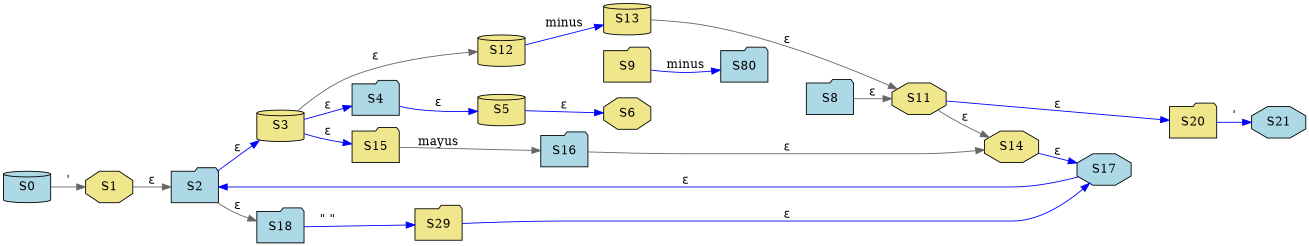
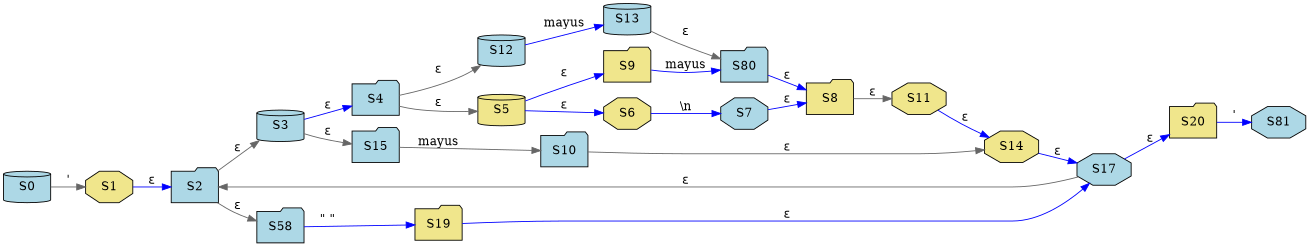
node "S13": fillcolor khaki -> lightblue
edge "S12" -> "S13": label "minus" -> "mayus"
edge "S13" -> "S11": now "S13" -> "S80"
node "S12": fillcolor khaki -> lightblue
edge "S9" -> "S80": label "minus" -> "mayus"
edge "S3" -> "S12": now "S4" -> "S12"
edge "S80" -> "S8": added, label "ε"
edge "S5" -> "S9": added, label "ε"
node "S8": fillcolor lightblue -> khaki
edge "S11" -> "S20": now "S17" -> "S20"
edge "S4" -> "S5": color blue -> gray40
node "S7": added
node "S21": label "S21" -> "S81"
edge "S11" -> "S14": color gray40 -> blue
node "S3": fillcolor khaki -> lightblue
edge "S3" -> "S15": color blue -> gray40
node "S15": fillcolor khaki -> lightblue
node "S16": label "S16" -> "S10"
edge "S2" -> "S3": color blue -> gray40
edge "S1" -> "S2": color gray40 -> blue
edge "S17" -> "S2": color blue -> gray40
node "S29": label "S29" -> "S19"
node "S18": label "S18" -> "S58"
